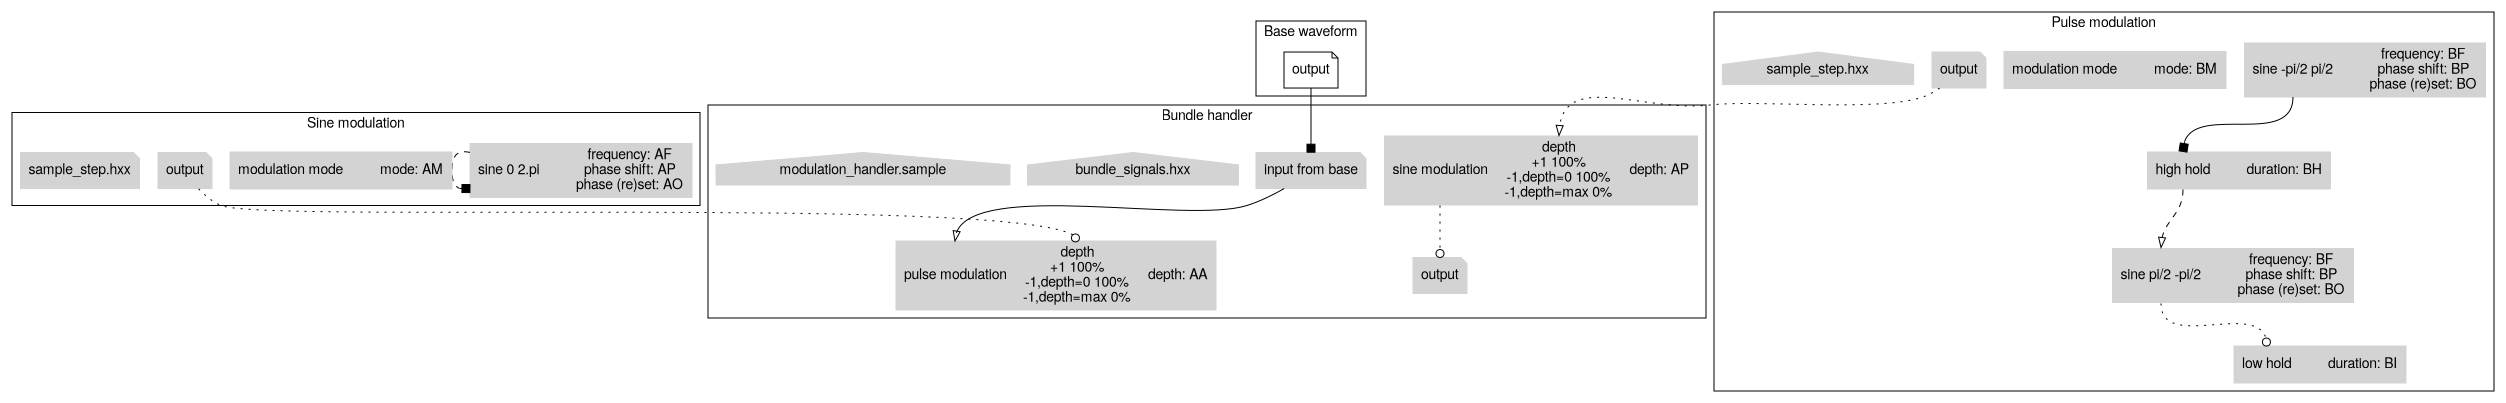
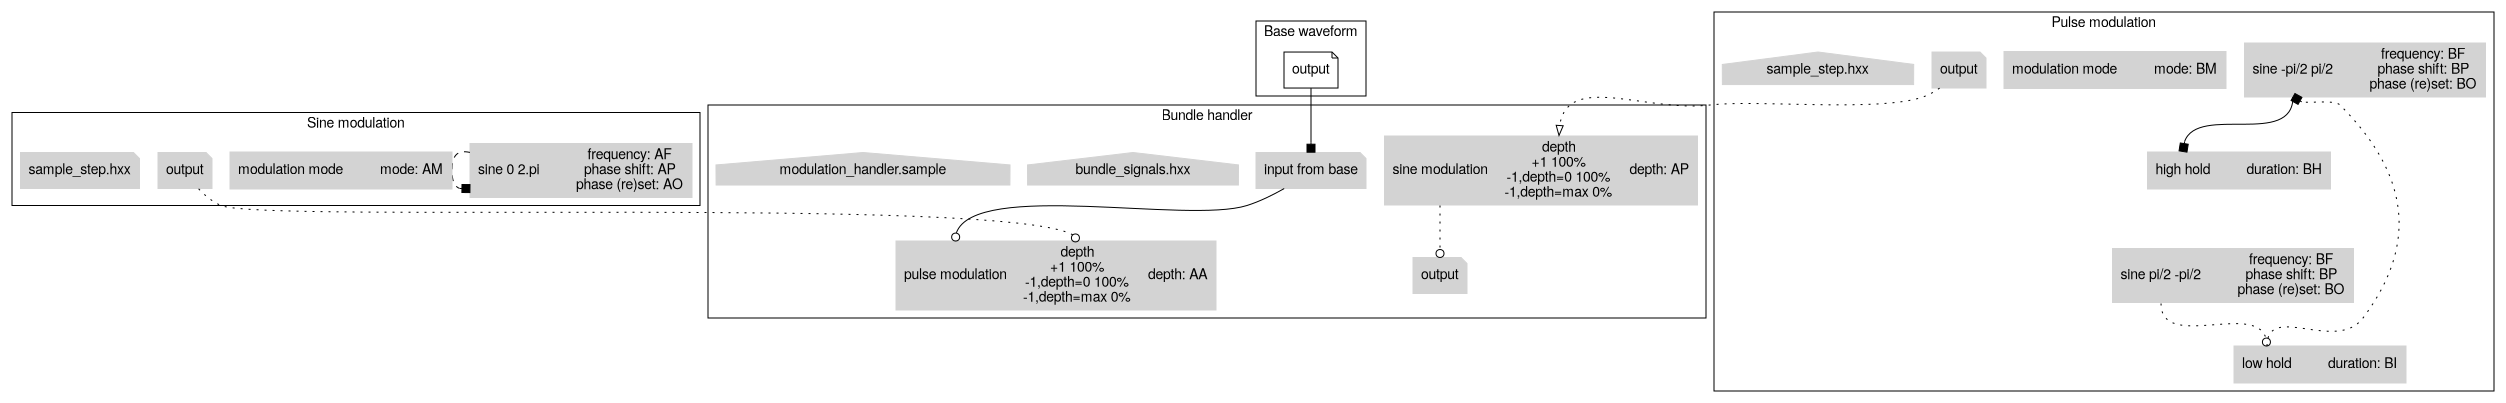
edge "input from base" -> "pulse modulation": arrowhead onormal -> odot
edge "high hold" -> "sine pi/2 -pi/2": removed
edge "low hold" -> "sine -pi/2 pi/2": added
